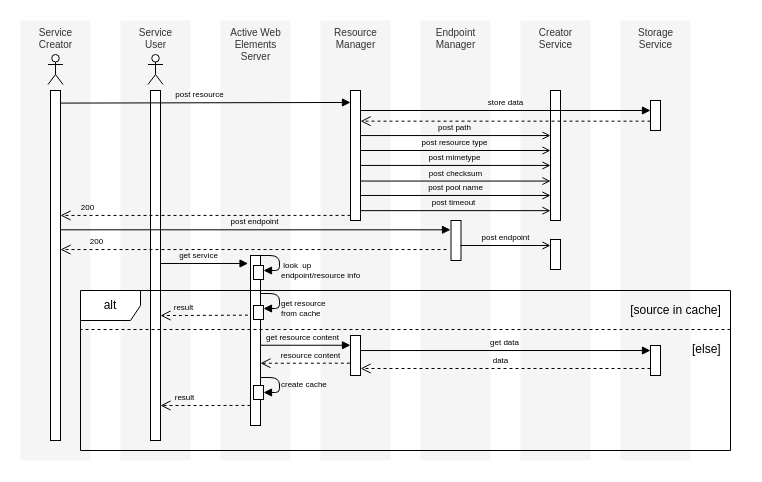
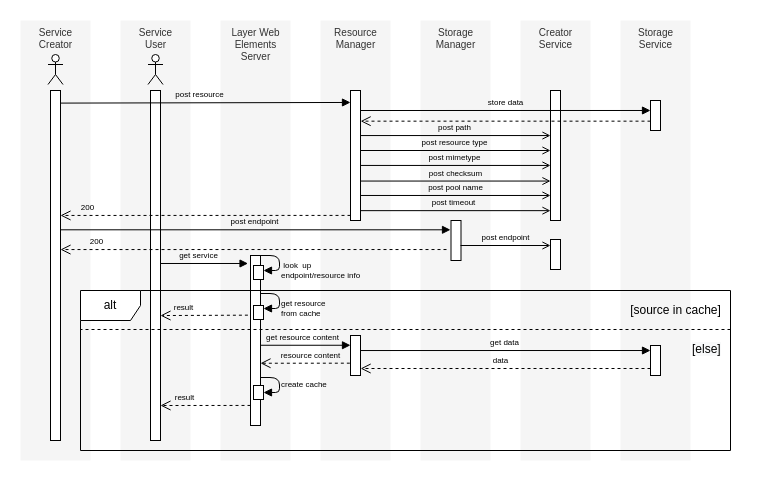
node "Endpoint Manager": label "Endpoint Manager" -> "Storage Manager"
node "Active Web Elements Server": label "Active Web Elements Server" -> "Layer Web Elements Server"
